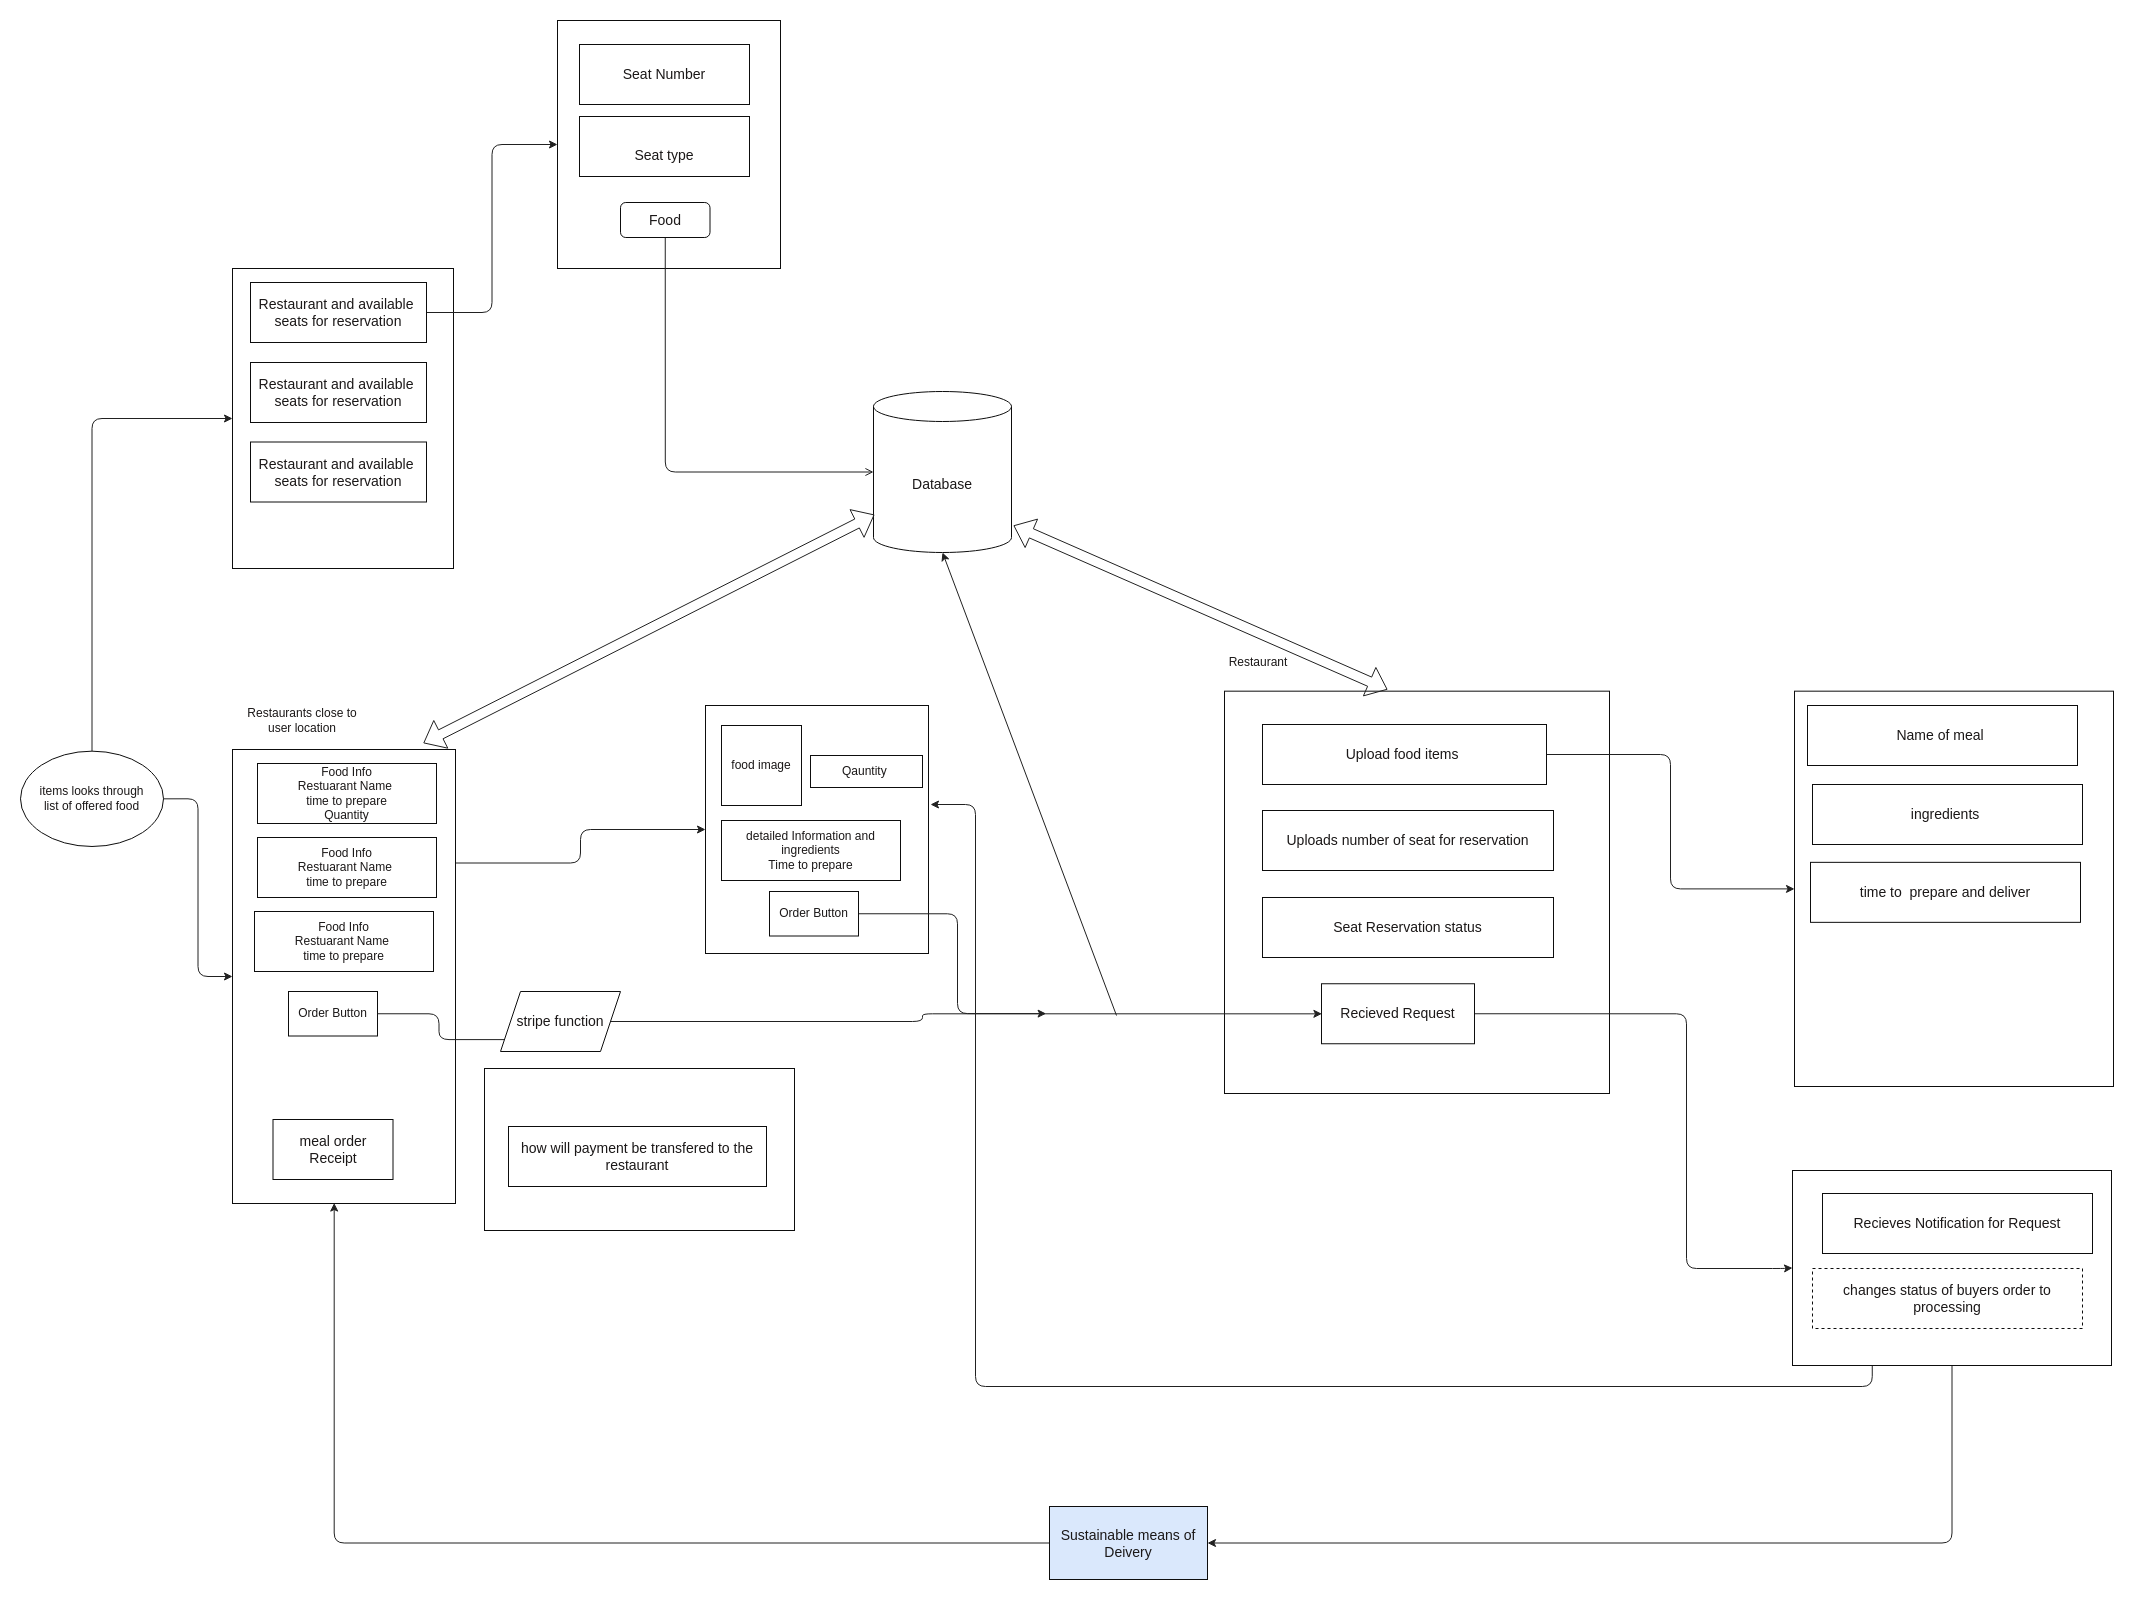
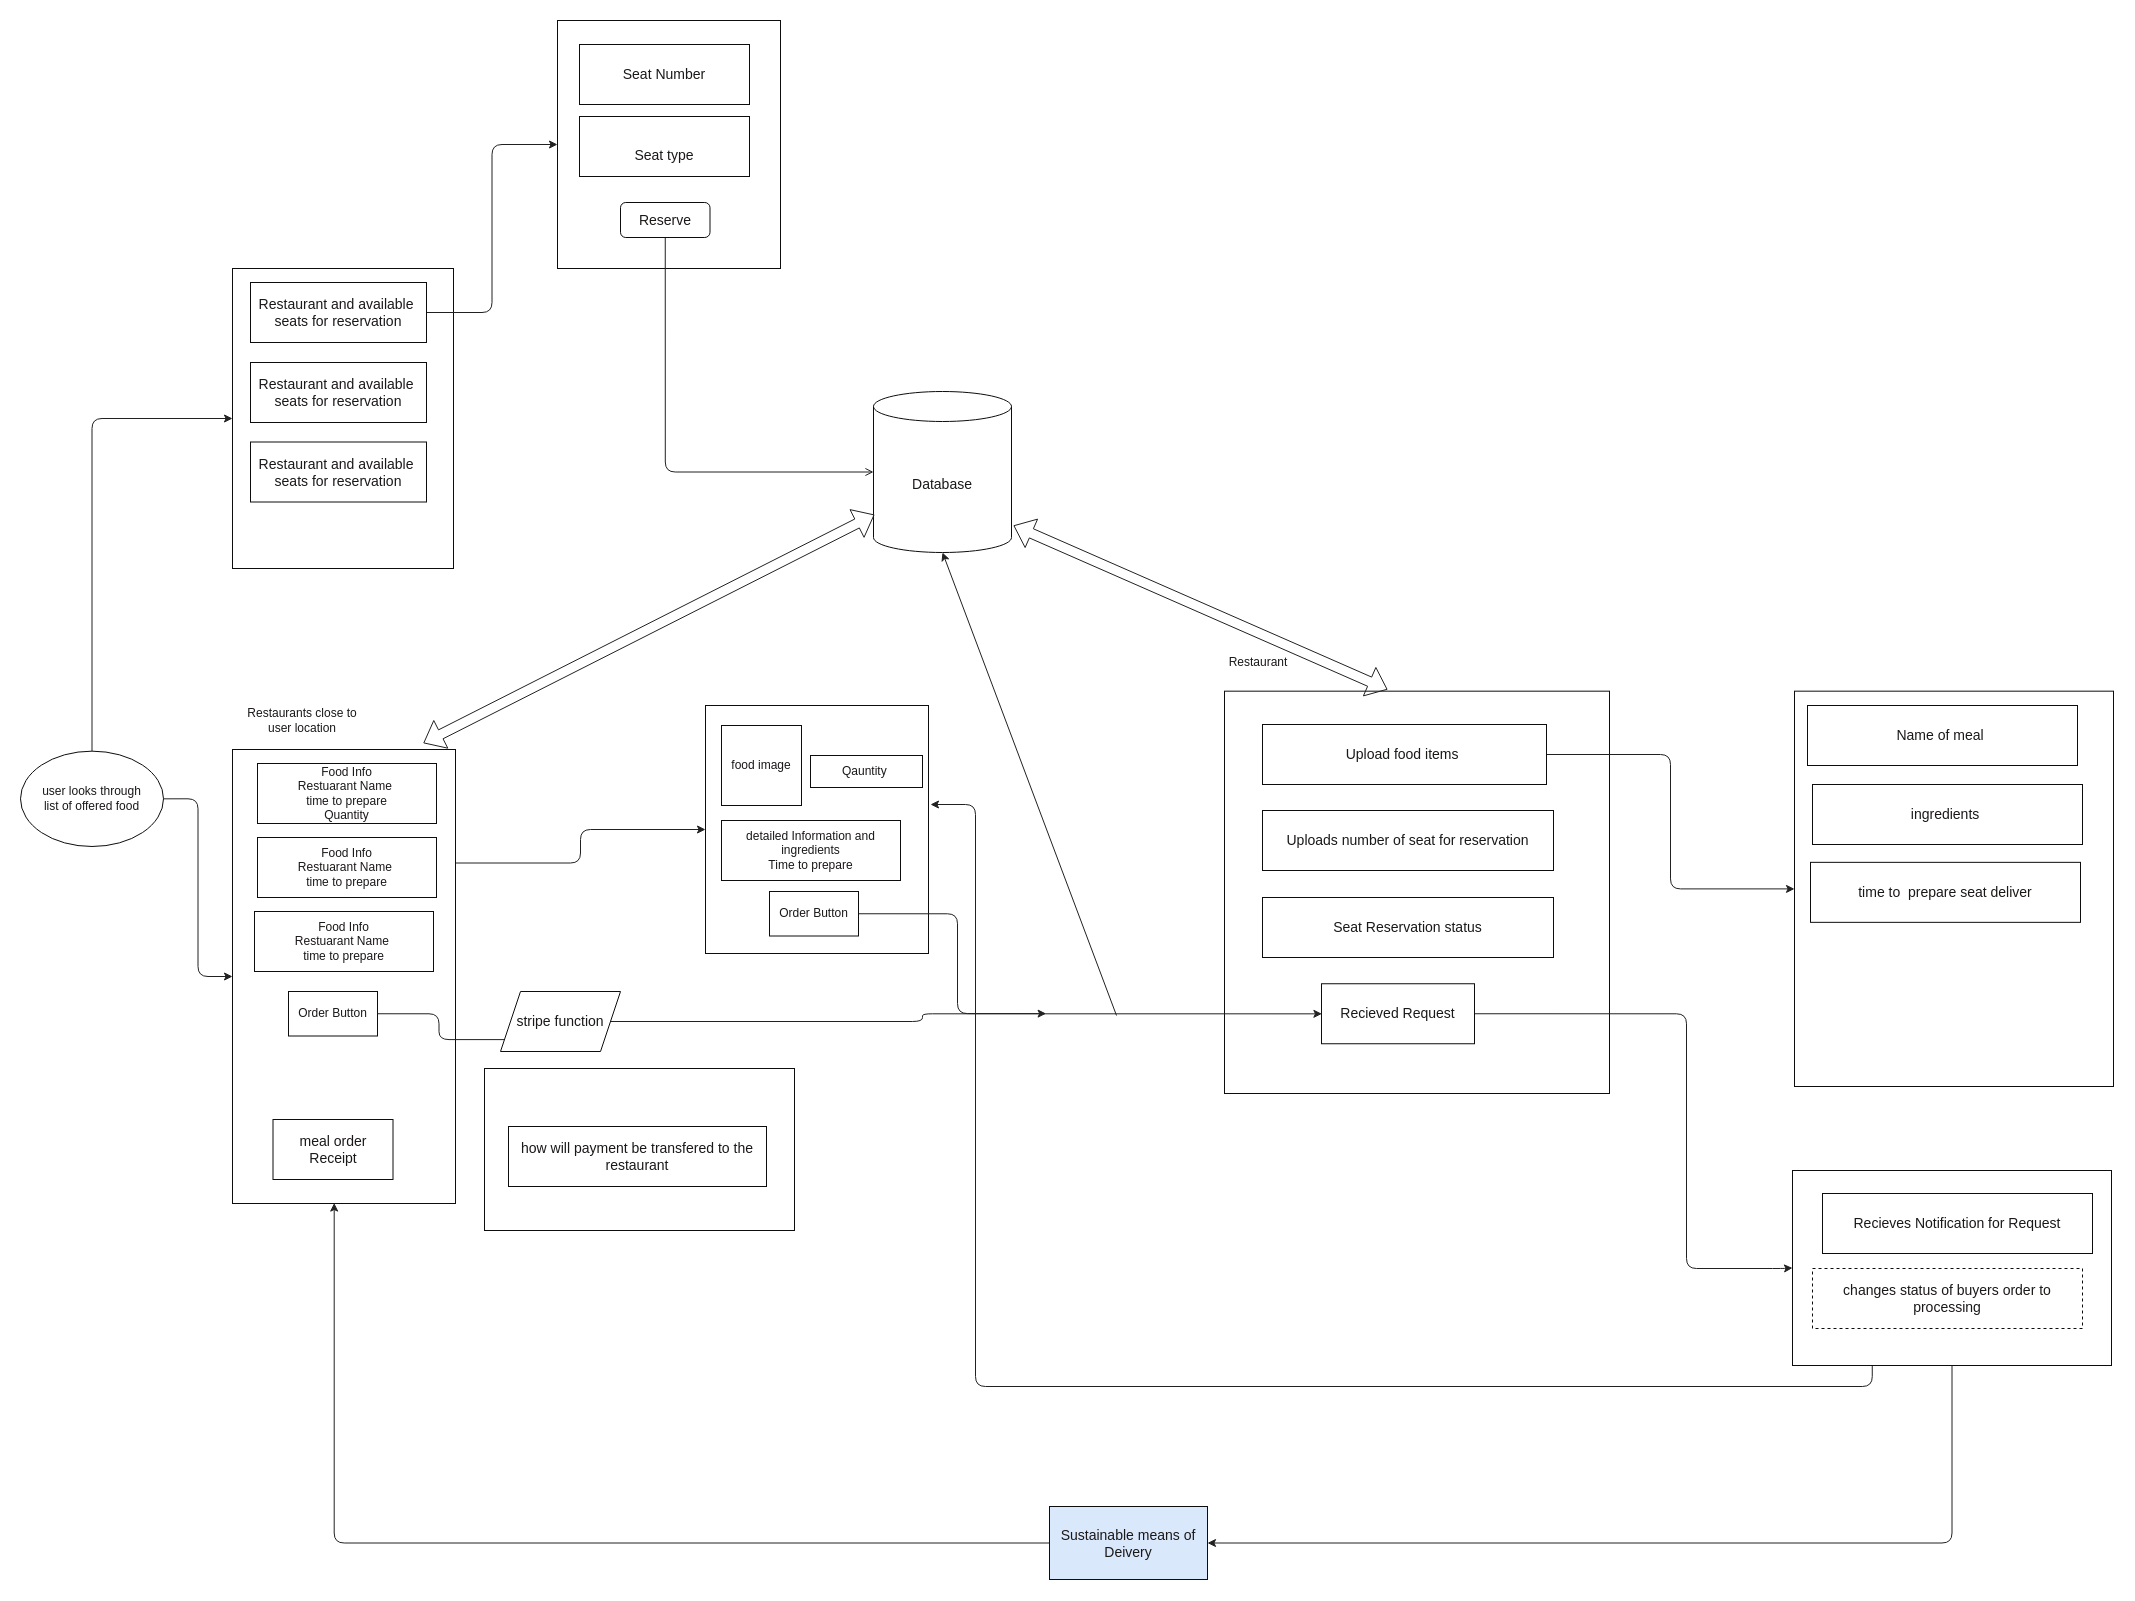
node "Food": label "Food" -> "Reserve"
node "items looks through list of offered food": label "items looks through list of offered food" -> "user looks through list of offered food"
node "time to prepare and deliver": label "time to prepare and deliver" -> "time to prepare seat deliver"
